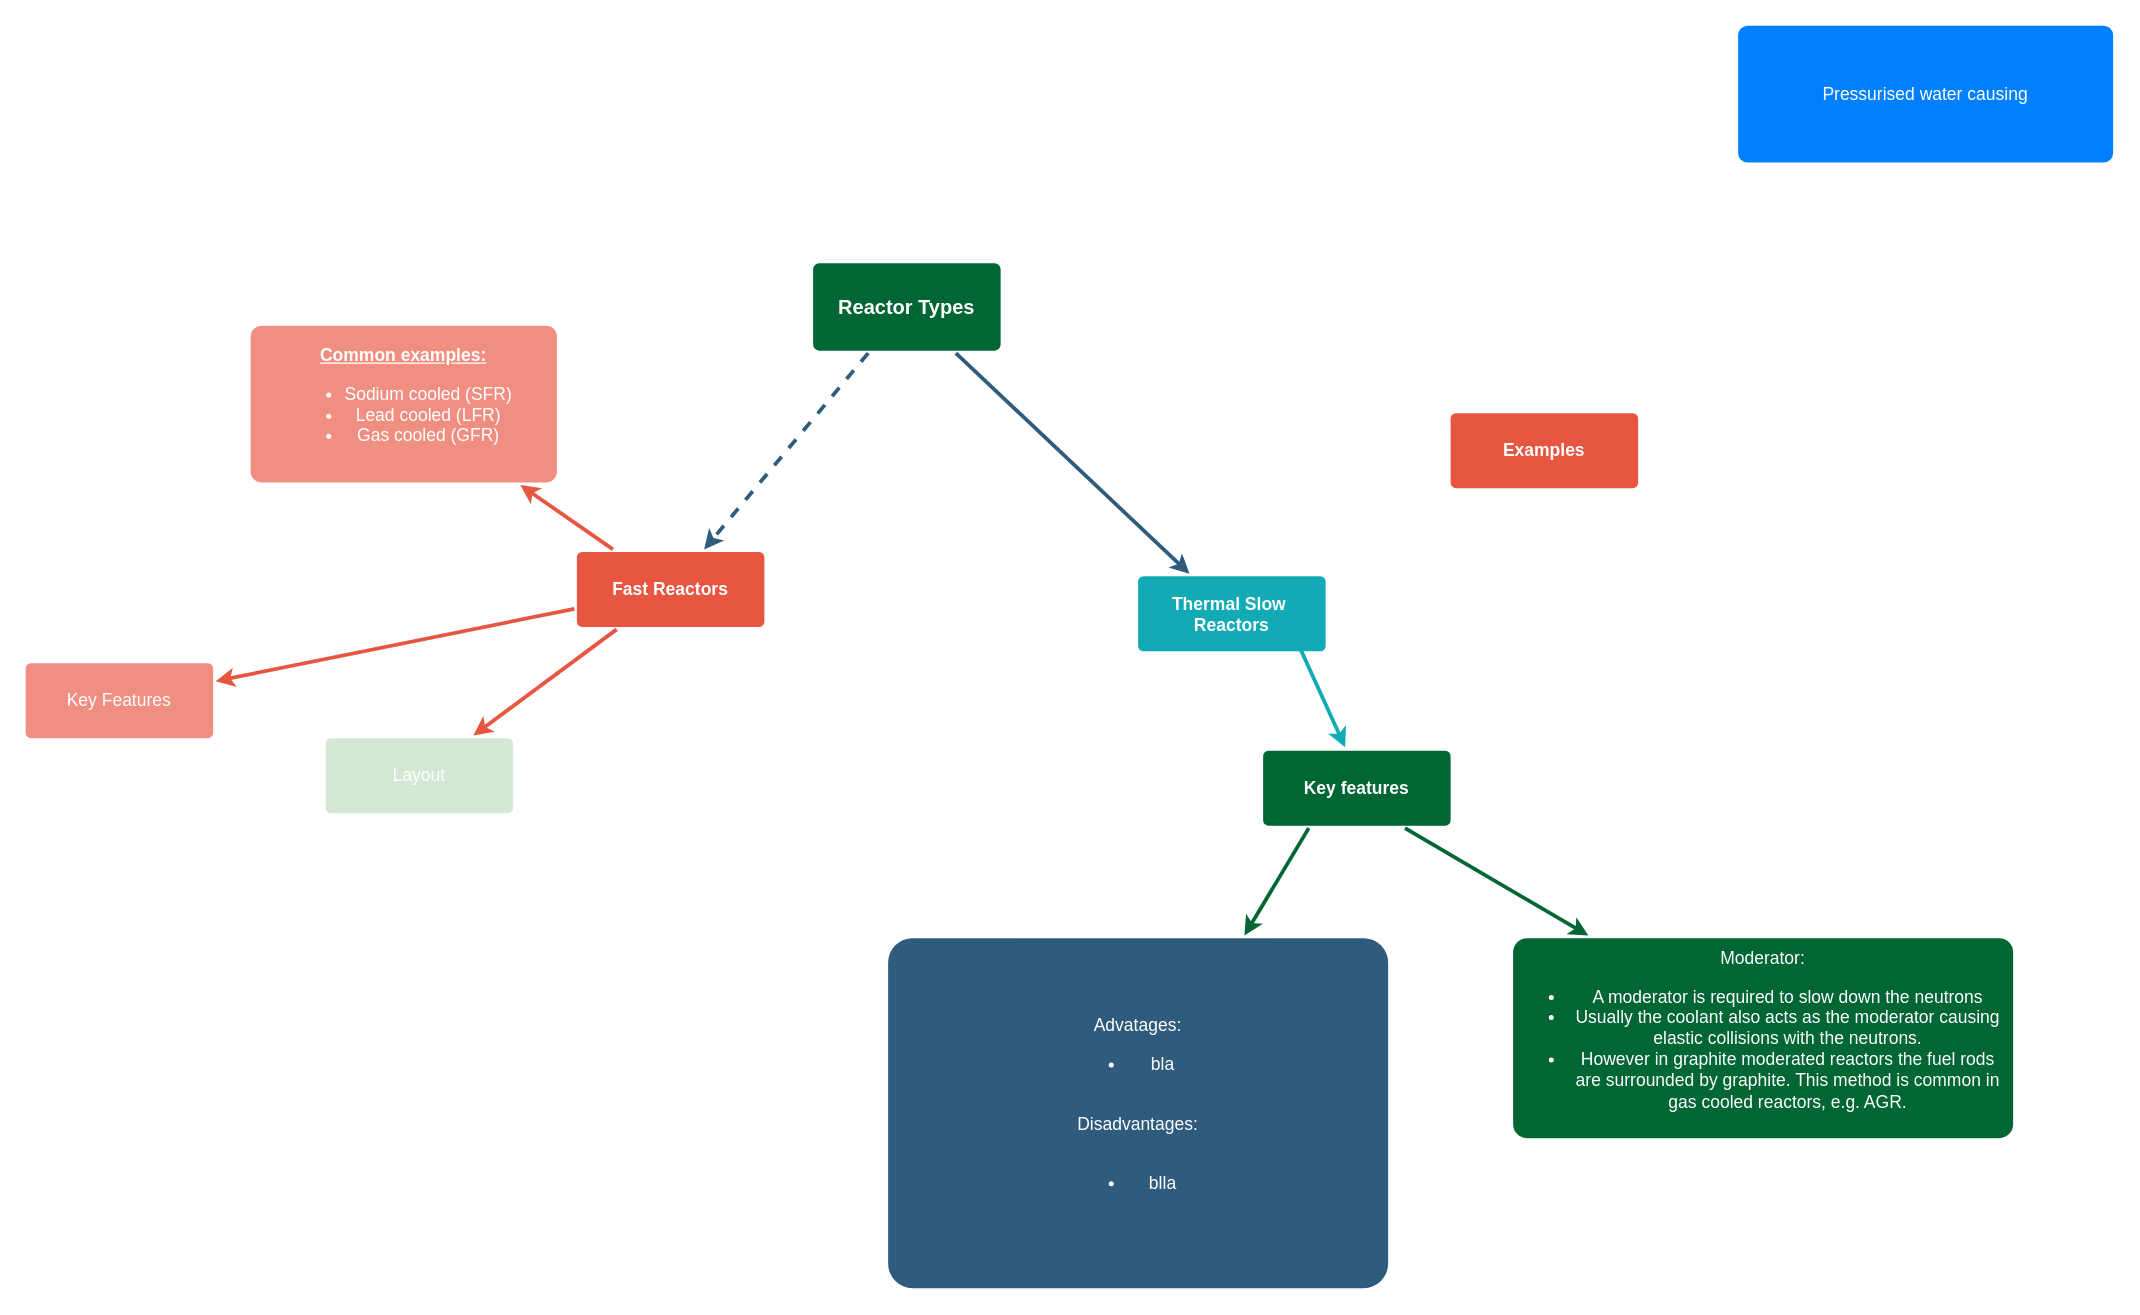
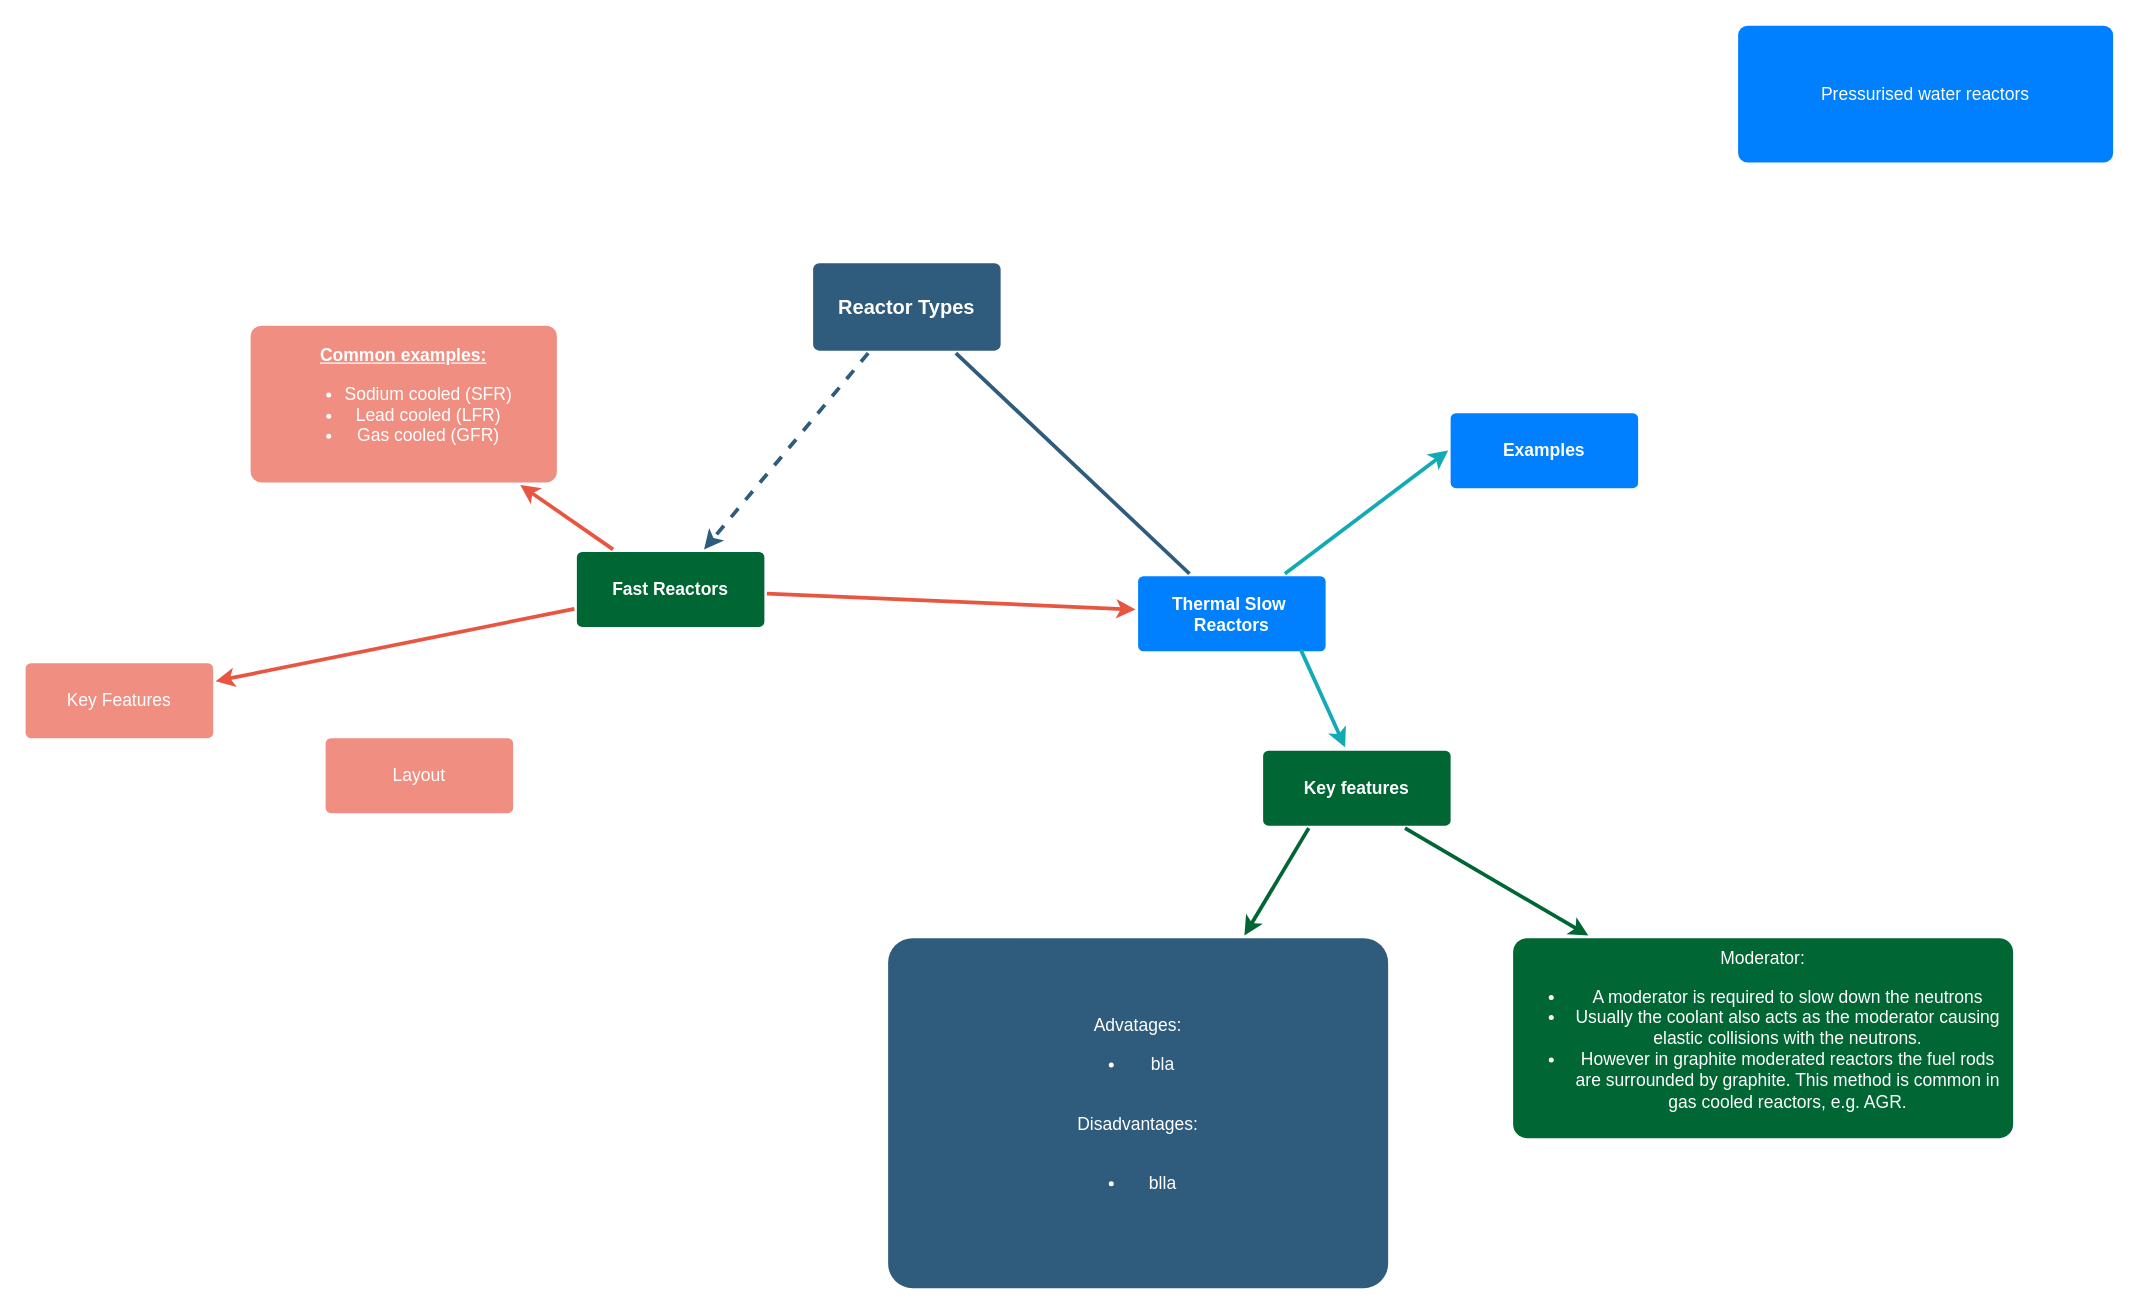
node "Pressurised water causing": label "Pressurised water causing" -> "Pressurised water reactors"
node "Reactor Types": fillcolor #006633 -> #2f5b7c
node "Examples": fillcolor #e85642 -> #007fff
edge "Thermal Slow Reactors" -> "Examples": added
edge "Reactor Types" -> "Thermal Slow Reactors": arrowhead classic -> none
node "Fast Reactors": fillcolor #e85642 -> #006633
node "Thermal Slow Reactors": fillcolor #12aab5 -> #007fff
edge "Fast Reactors" -> "Layout": now "Fast Reactors" -> "Thermal Slow Reactors"
node "Layout": fillcolor #d5e8d4 -> #f08e81
